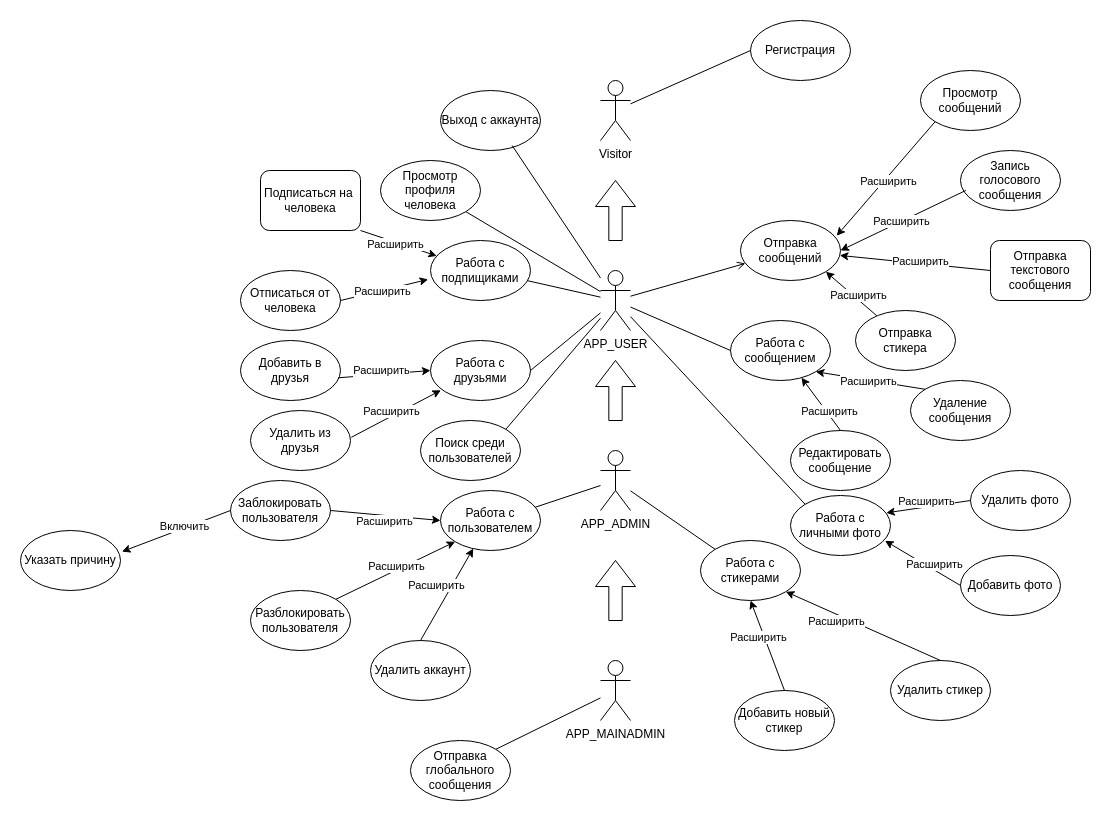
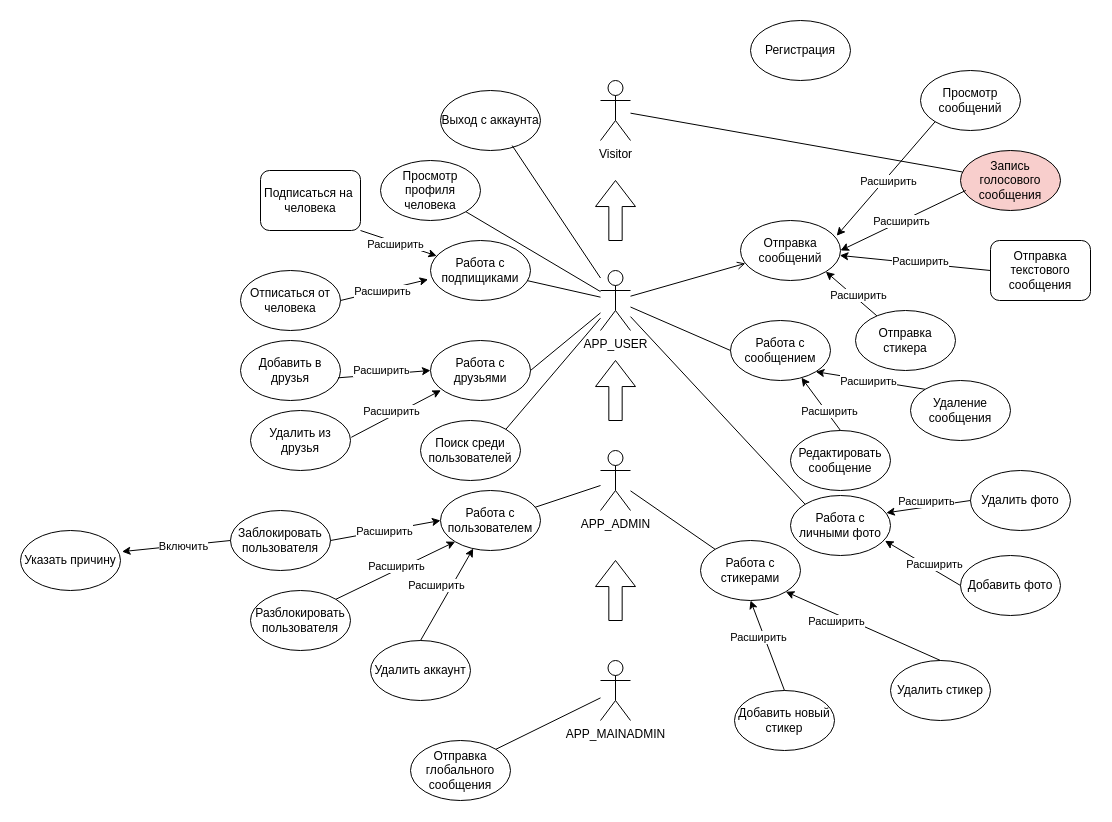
edge "Регистрация" -- "Visitor": now "Запись голосового сообщения" -- "Visitor"
node "Запись голосового сообщения": fillcolor #ffffff -> #f8cecc
node "Заблокировать пользователя": moved (281, 511) -> (281, 541)
